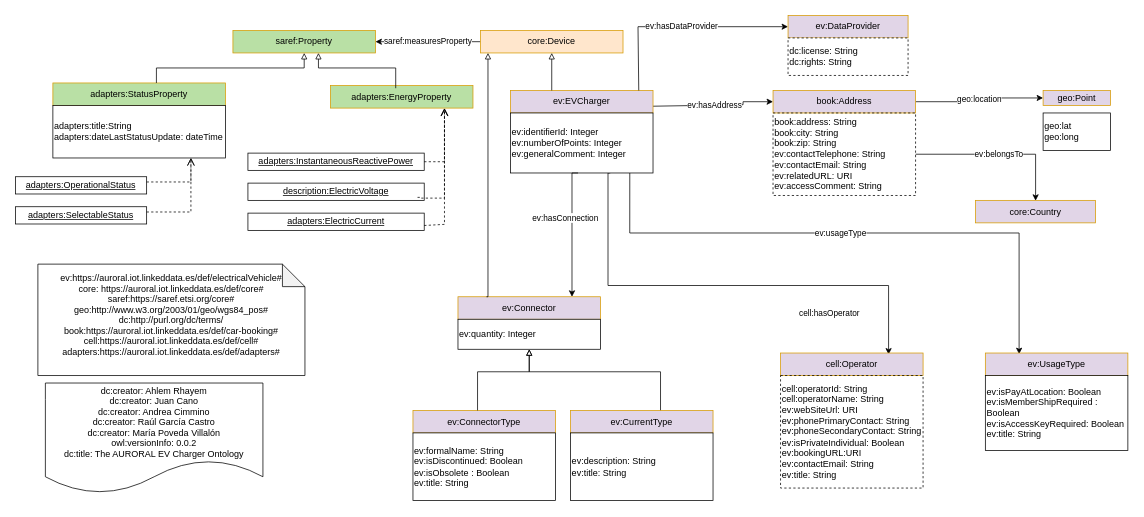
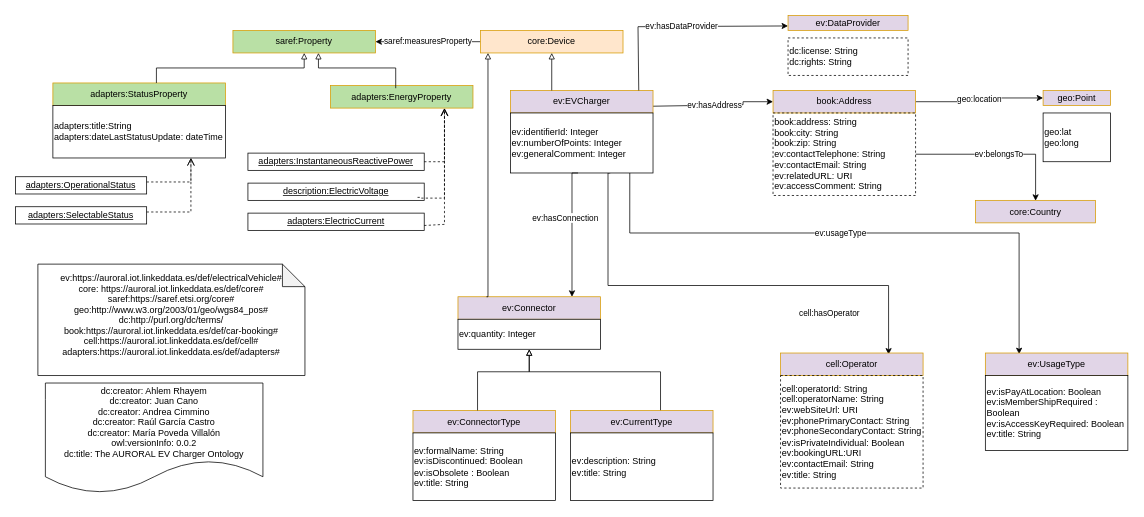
node "ev:DataProvider": size 120x23 -> 120x15
node "geo:lat geo:long": size 68x38 -> 68x49
